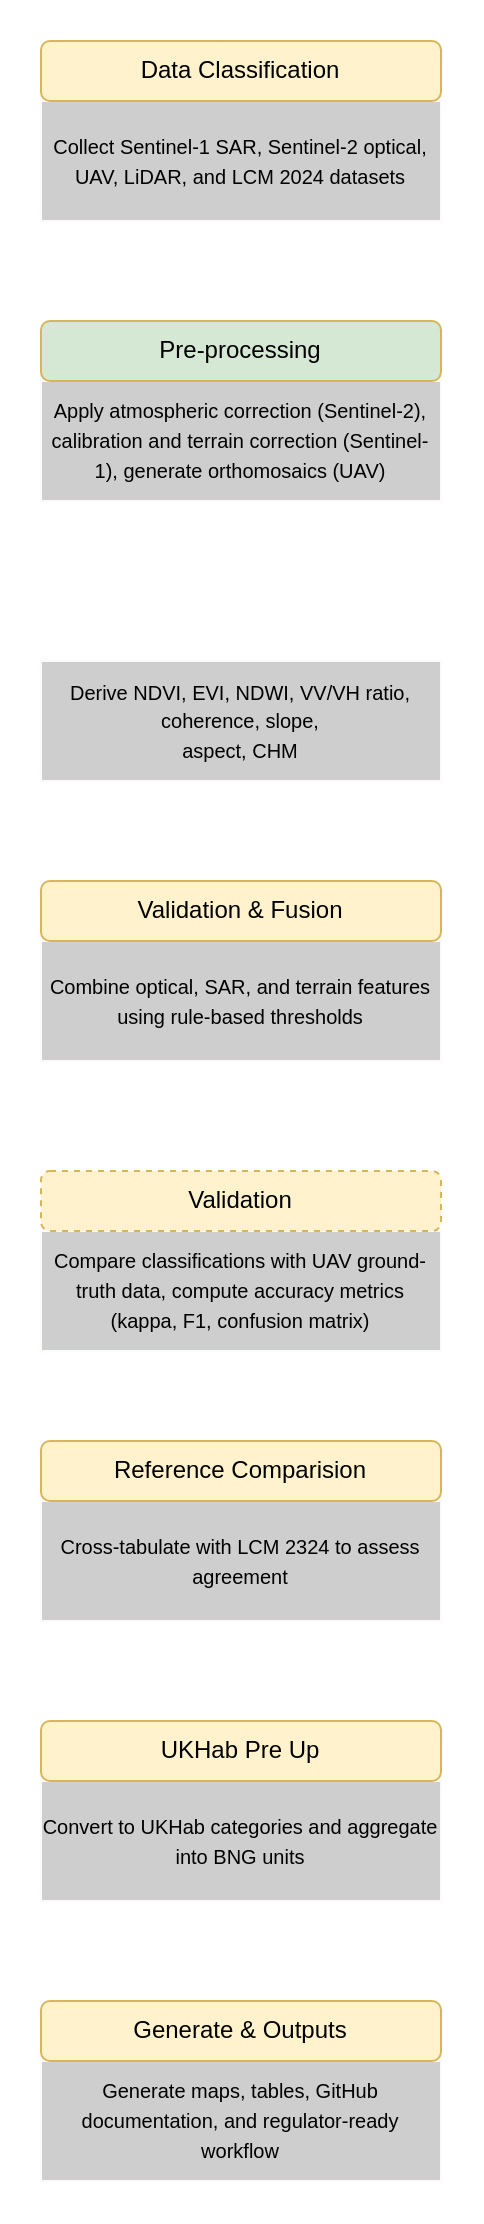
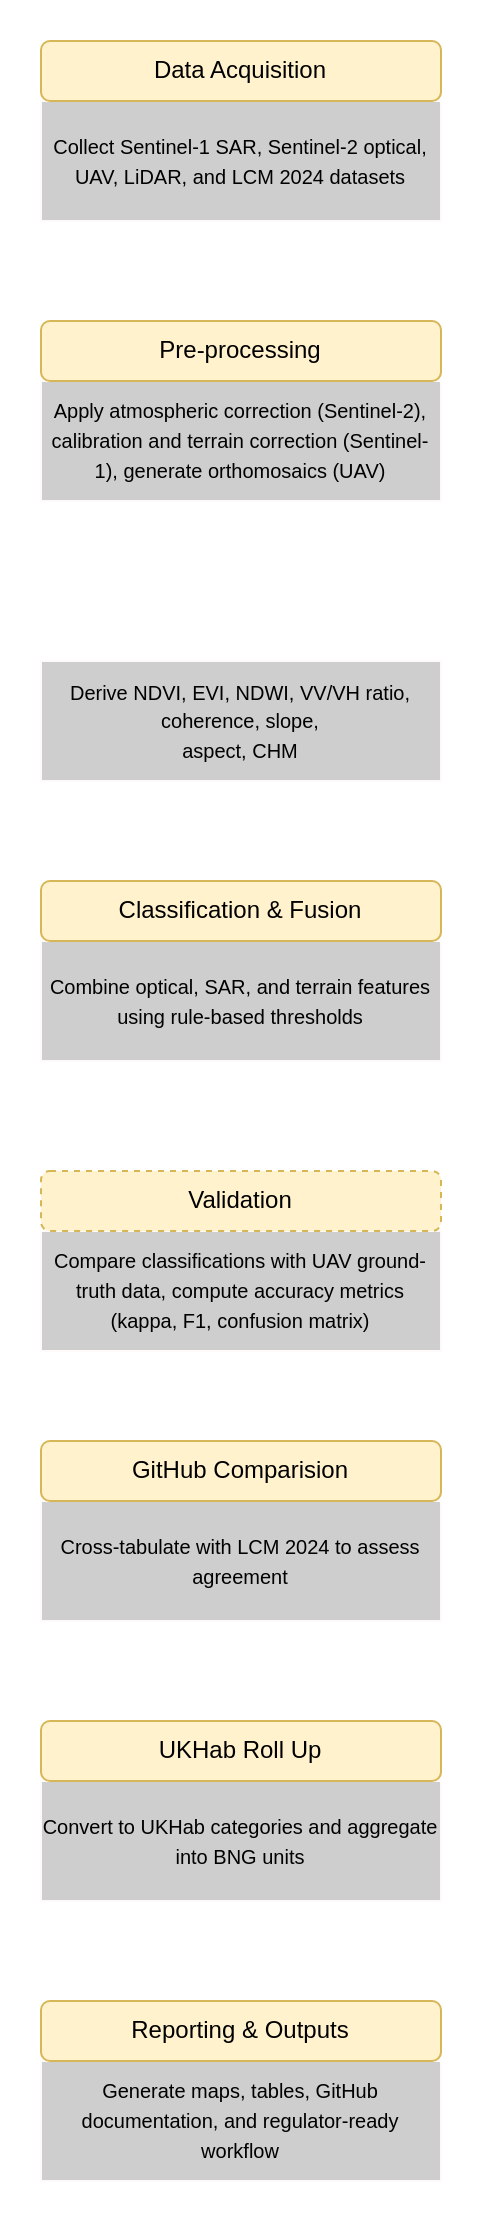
node "Data Classification": label "Data Classification" -> "Data Acquisition"
node "Pre-processing": fillcolor #d5e8d4 -> #fff2cc
node "Validation & Fusion": label "Validation & Fusion" -> "Classification & Fusion"
node "Reference Comparision": label "Reference Comparision" -> "GitHub Comparision"
node "Cross-tabulate with LCM 2324 to assess agreement": label "Cross-tabulate with LCM 2324 to assess agreement" -> "Cross-tabulate with LCM 2024 to assess agreement"
node "UKHab Pre Up": label "UKHab Pre Up" -> "UKHab Roll Up"
node "Generate & Outputs": label "Generate & Outputs" -> "Reporting & Outputs"
